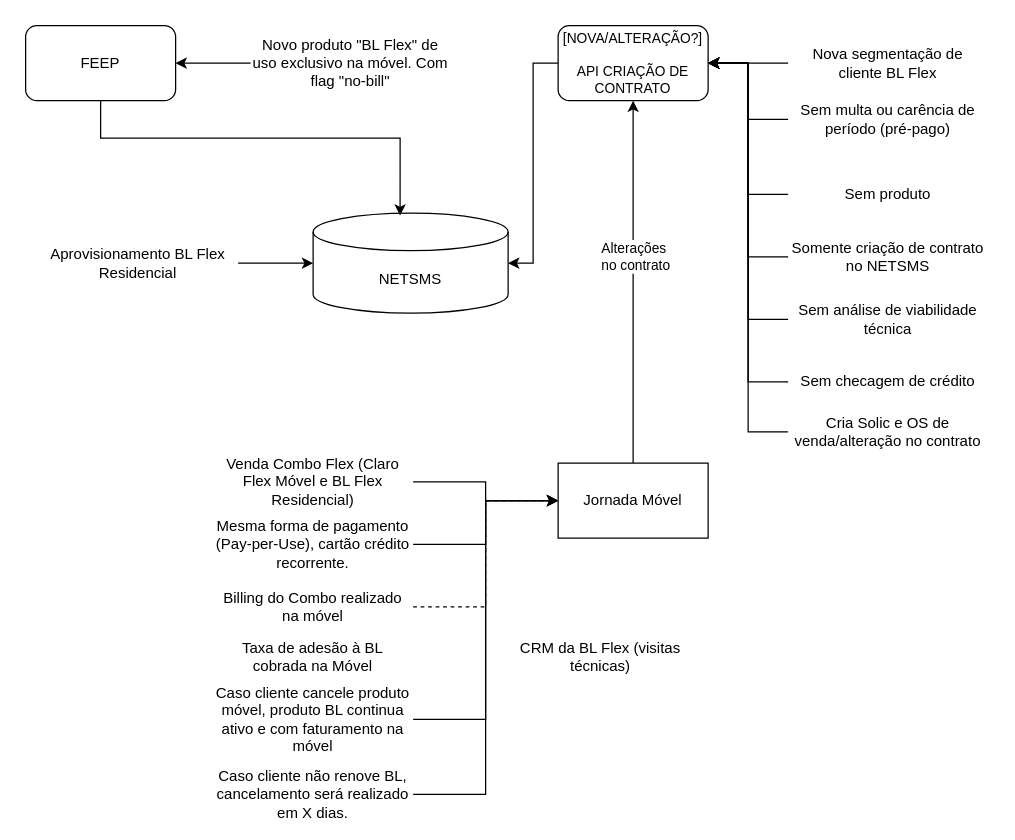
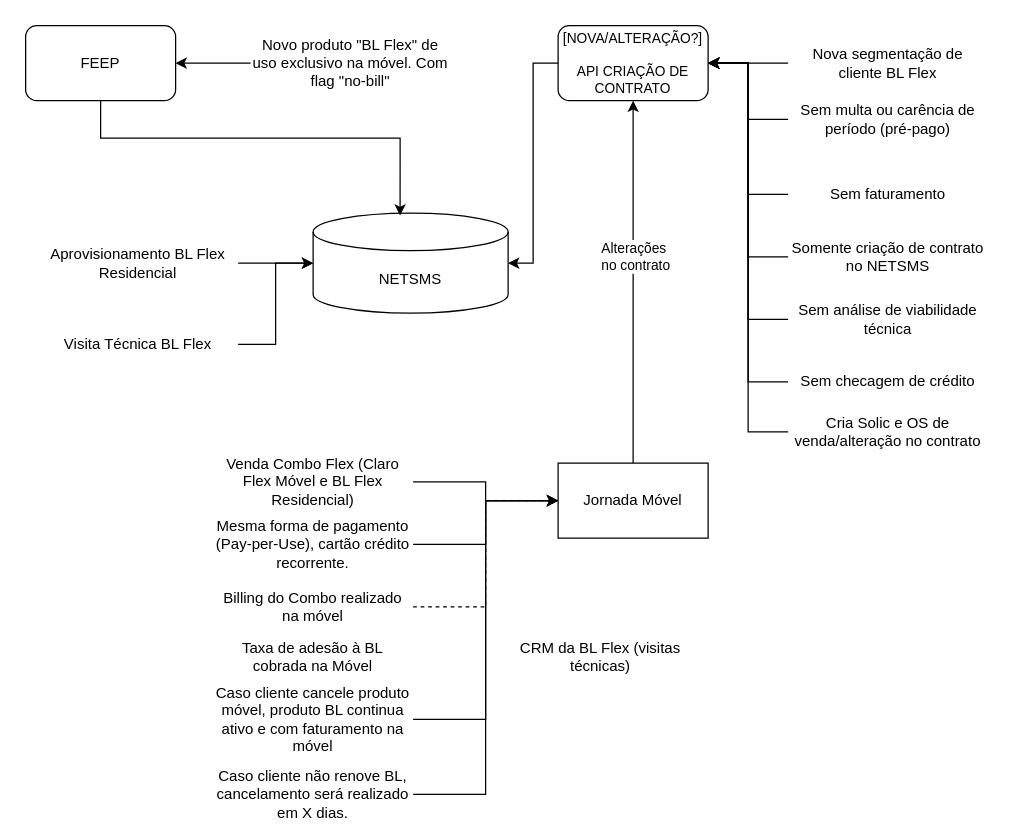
node "Sem produto": label "Sem produto" -> "Sem faturamento"
edge "Visita Técnica BL Flex" -> "NETSMS": added
node "Visita Técnica BL Flex": added
